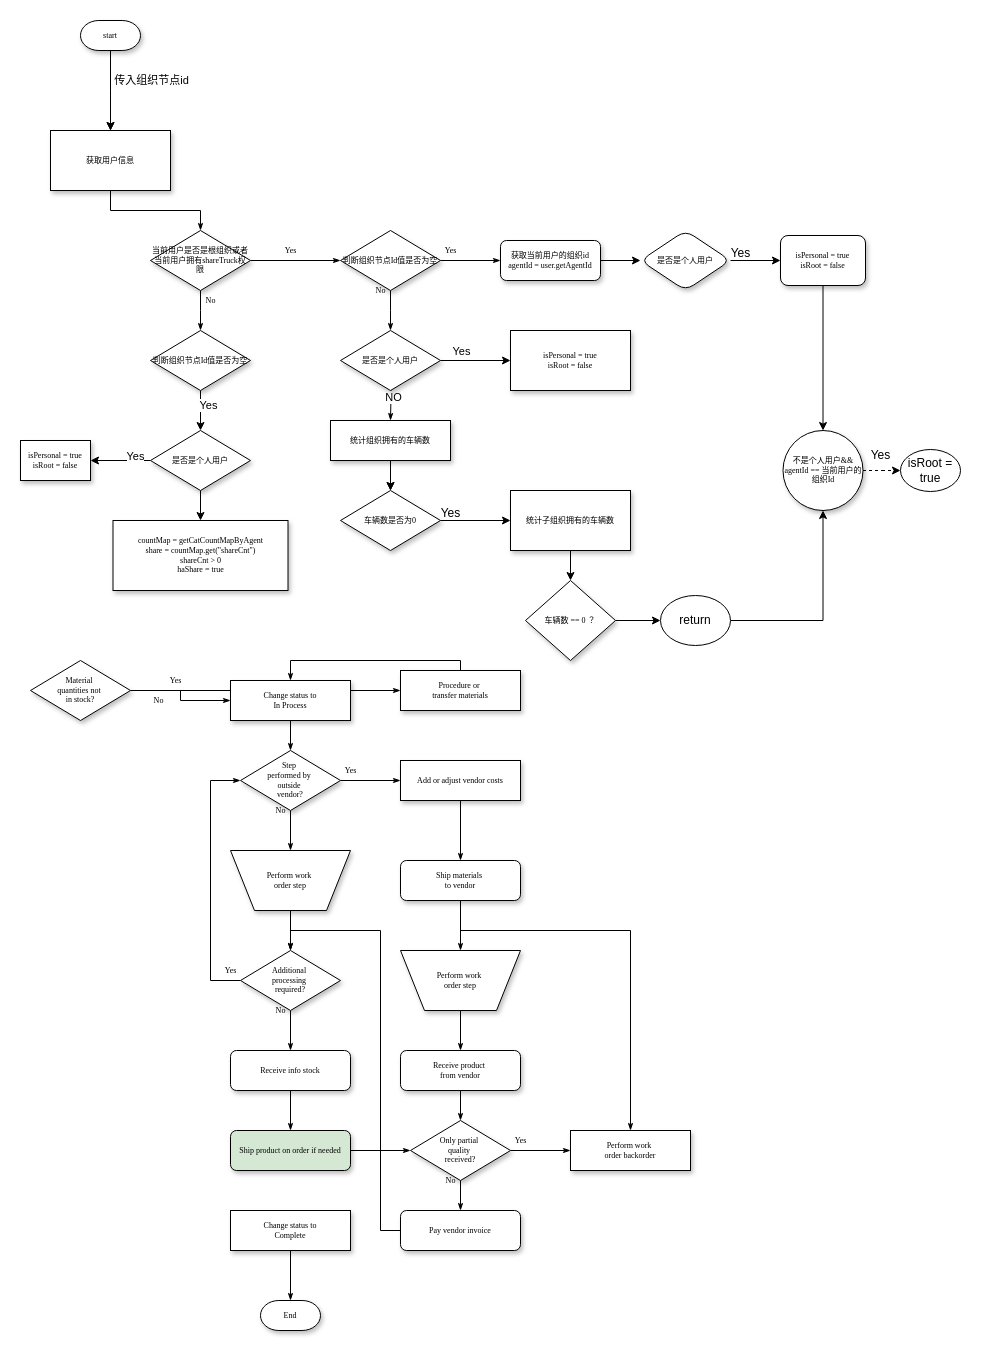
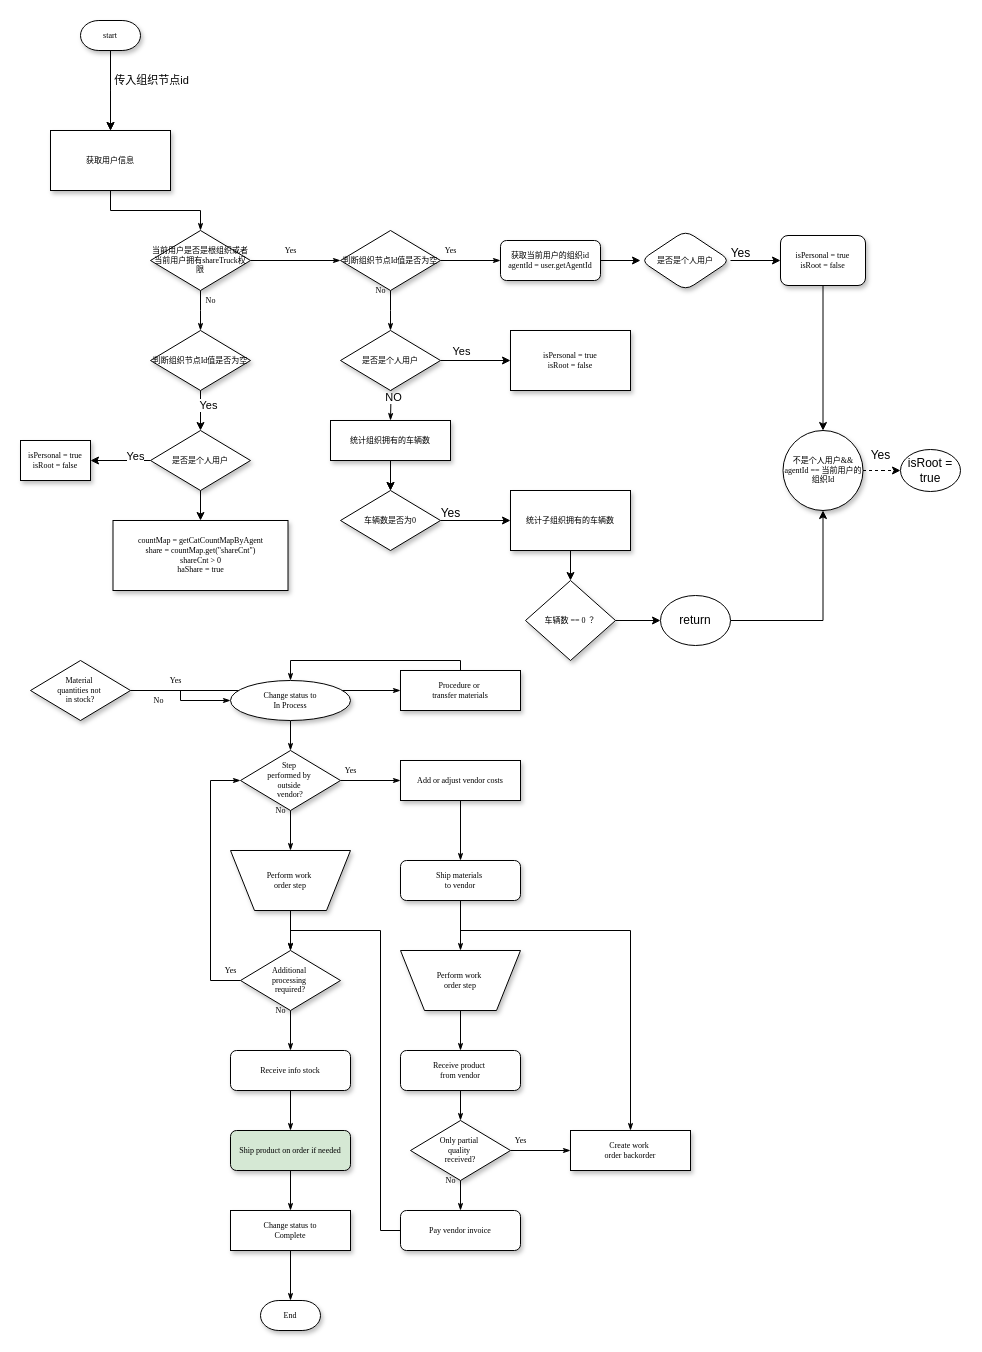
node "Change status to In Process": shape rectangle -> ellipse
edge "Ship product on order if needed" -> "Only partial quality received?": now "Ship product on order if needed" -> "Change status to Complete"
node "Perform work order backorder": label "Perform work order backorder" -> "Create work order backorder"
